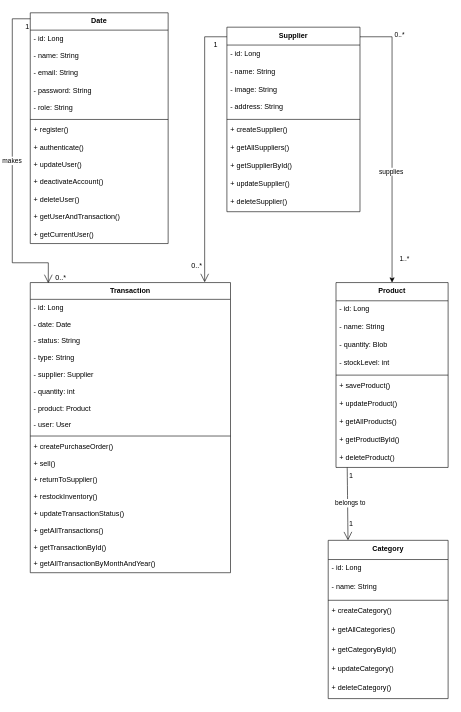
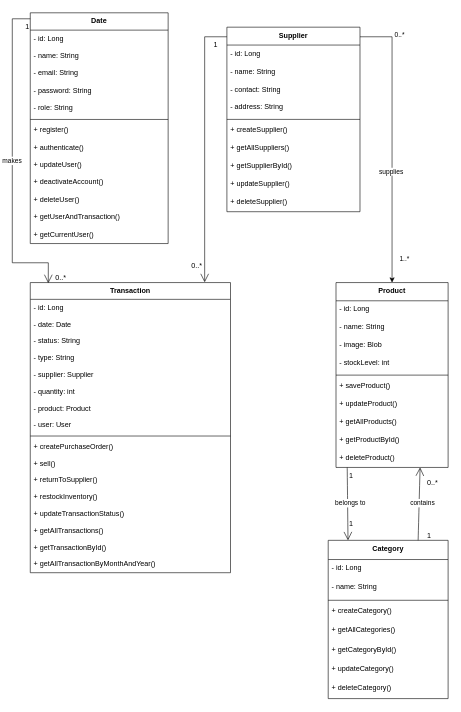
node "- image: String": label "- image: String" -> "- contact: String"
node "- quantity: Blob": label "- quantity: Blob" -> "- image: Blob"
edge "Category" -> "Product": added, labels "1", "contains", "0..*"
